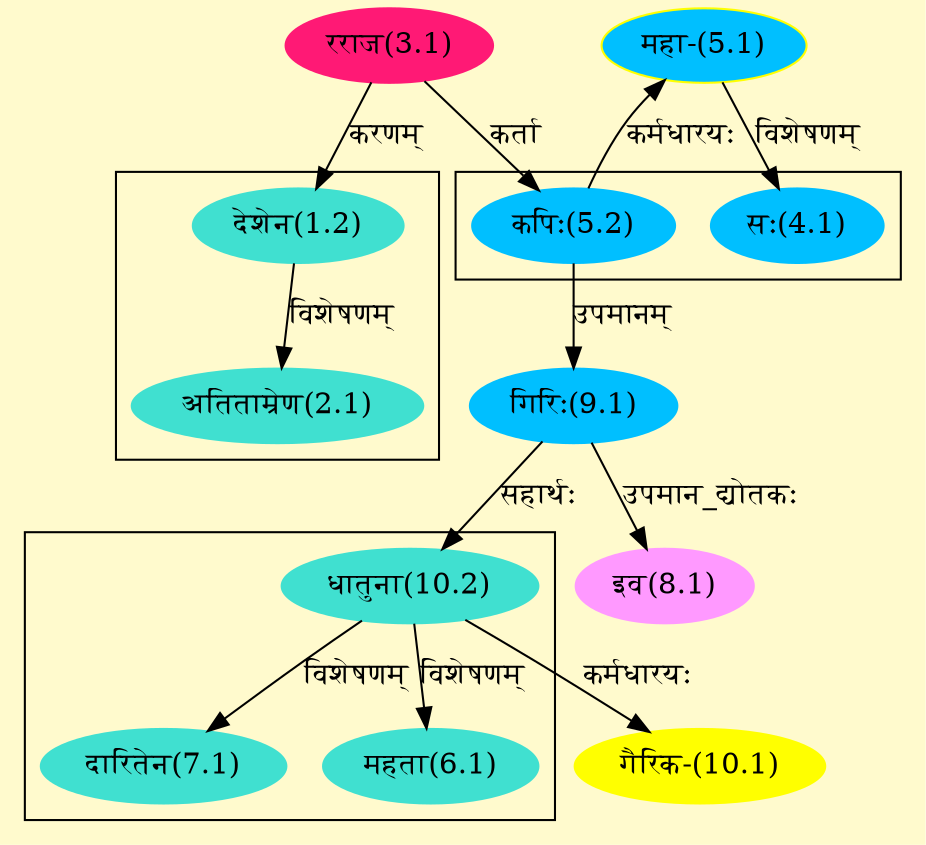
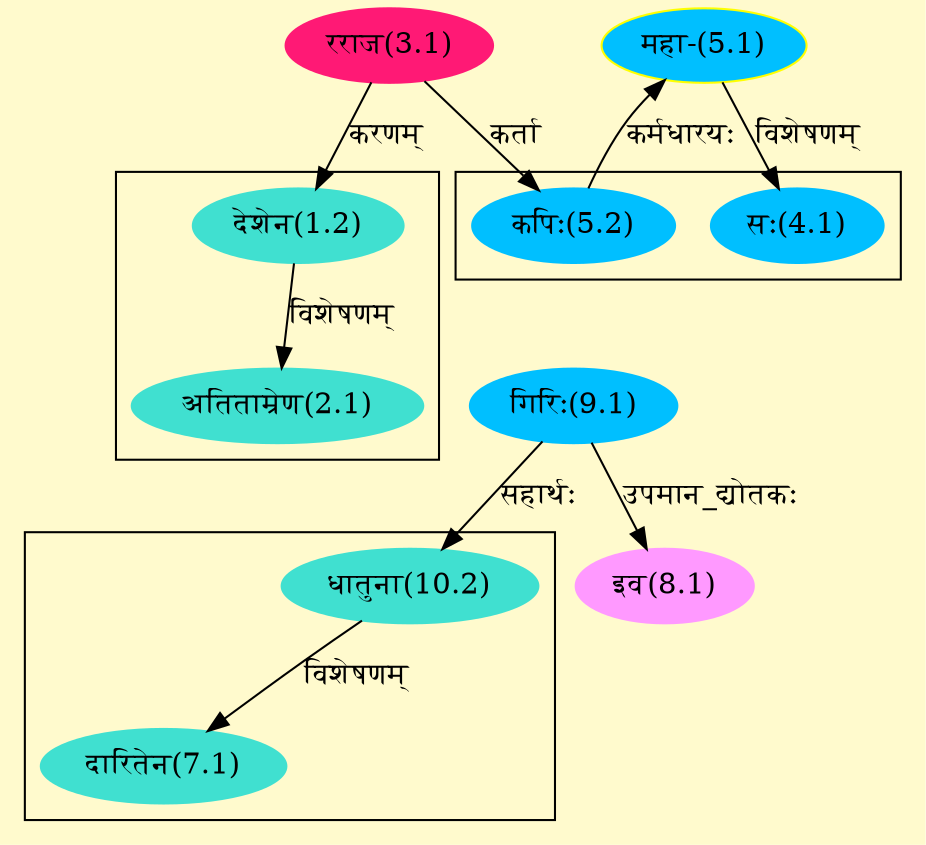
edge "कपिः(5.2)" -> "गिरिः(9.1)": removed, label "उपमानम्"
node "महता(6.1)": removed
node "गैरिक-(10.1)": removed
